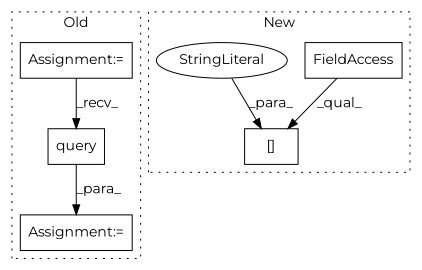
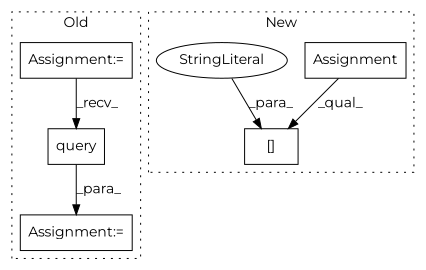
node "FieldAccess": label "FieldAccess" -> "Assignment"
